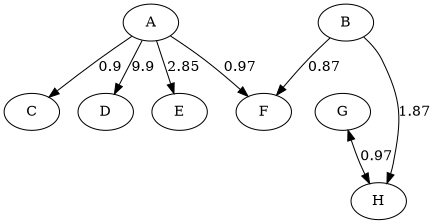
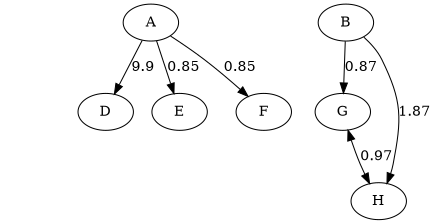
edge "B" -> "F": now "B" -> "G"
edge "A" -> "E": label "2.85" -> "0.85"
edge "A" -> "F": label "0.97" -> "0.85"
node "C": removed
